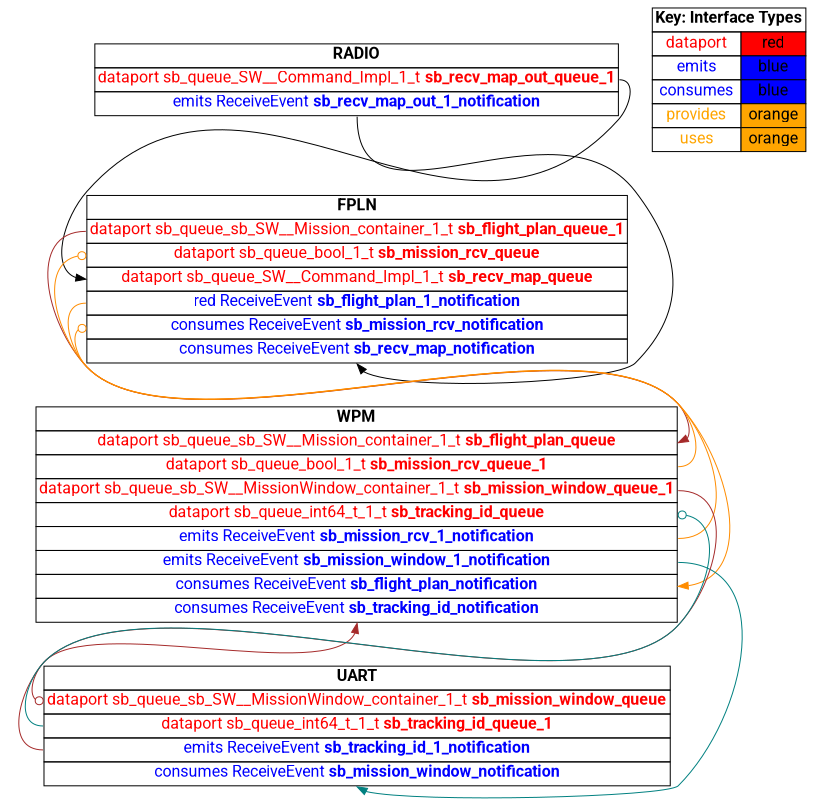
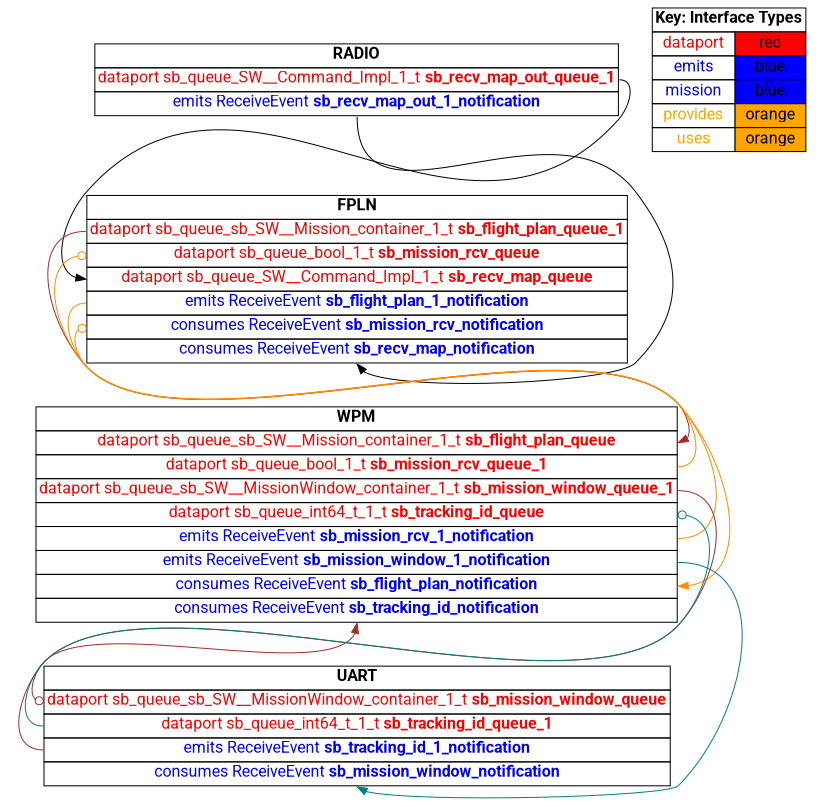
node "Key: Interface Types": text "consumes" -> "mission"
node "FPLN": text "red ReceiveEvent" -> "emits ReceiveEvent"
